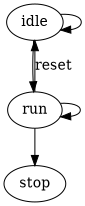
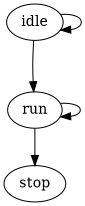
edge "run" -> "idle": removed, label "reset"
